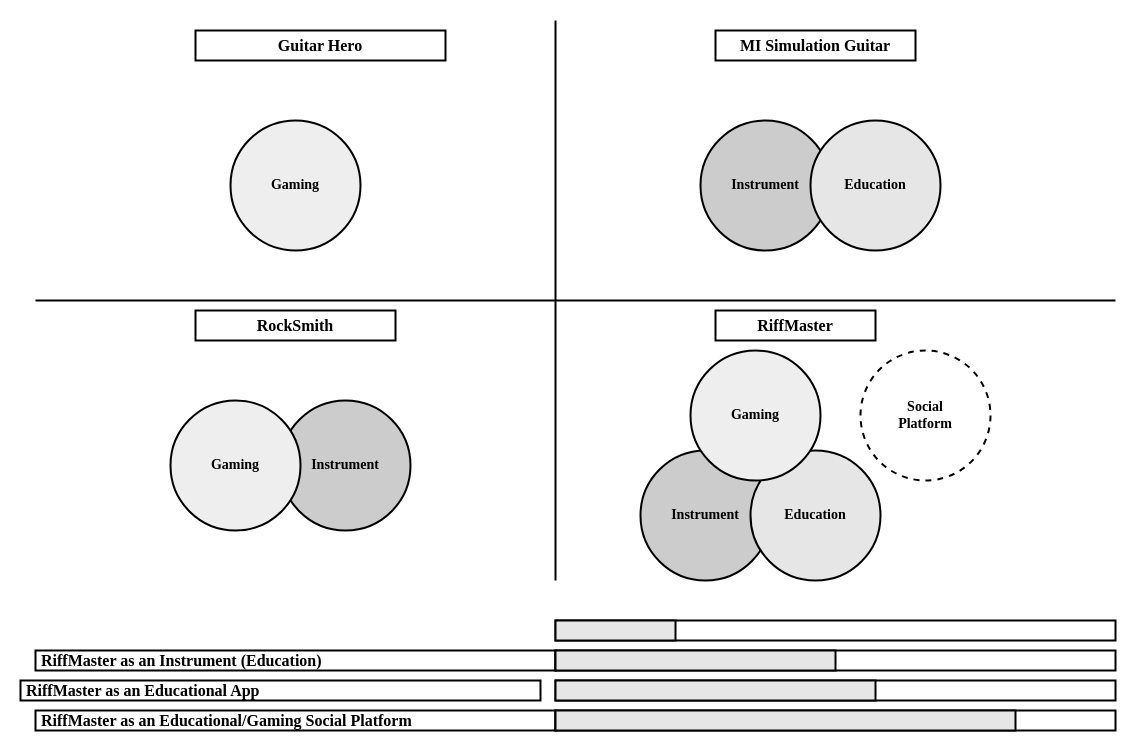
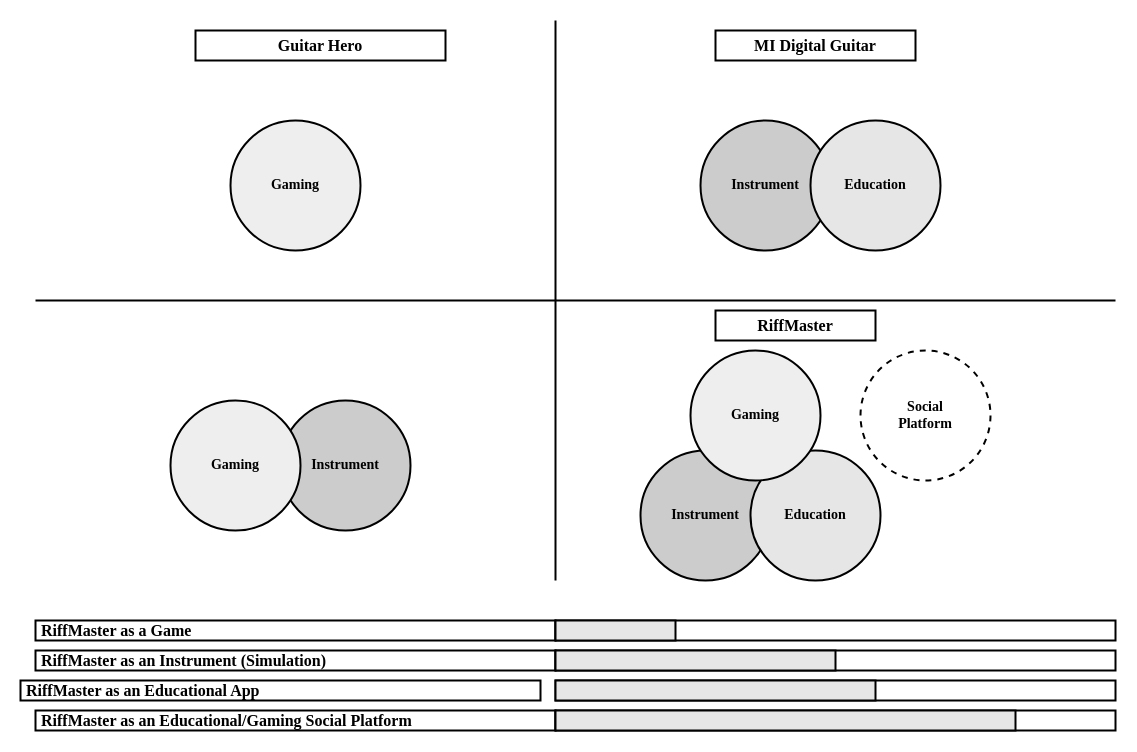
node "MI Simulation Guitar": label "MI Simulation Guitar" -> "MI Digital Guitar"
node "RockSmith": removed
node "RiffMaster as a Game": added
node "RiffMaster as an Instrument (Education)": label "RiffMaster as an Instrument (Education)" -> "RiffMaster as an Instrument (Simulation)"
